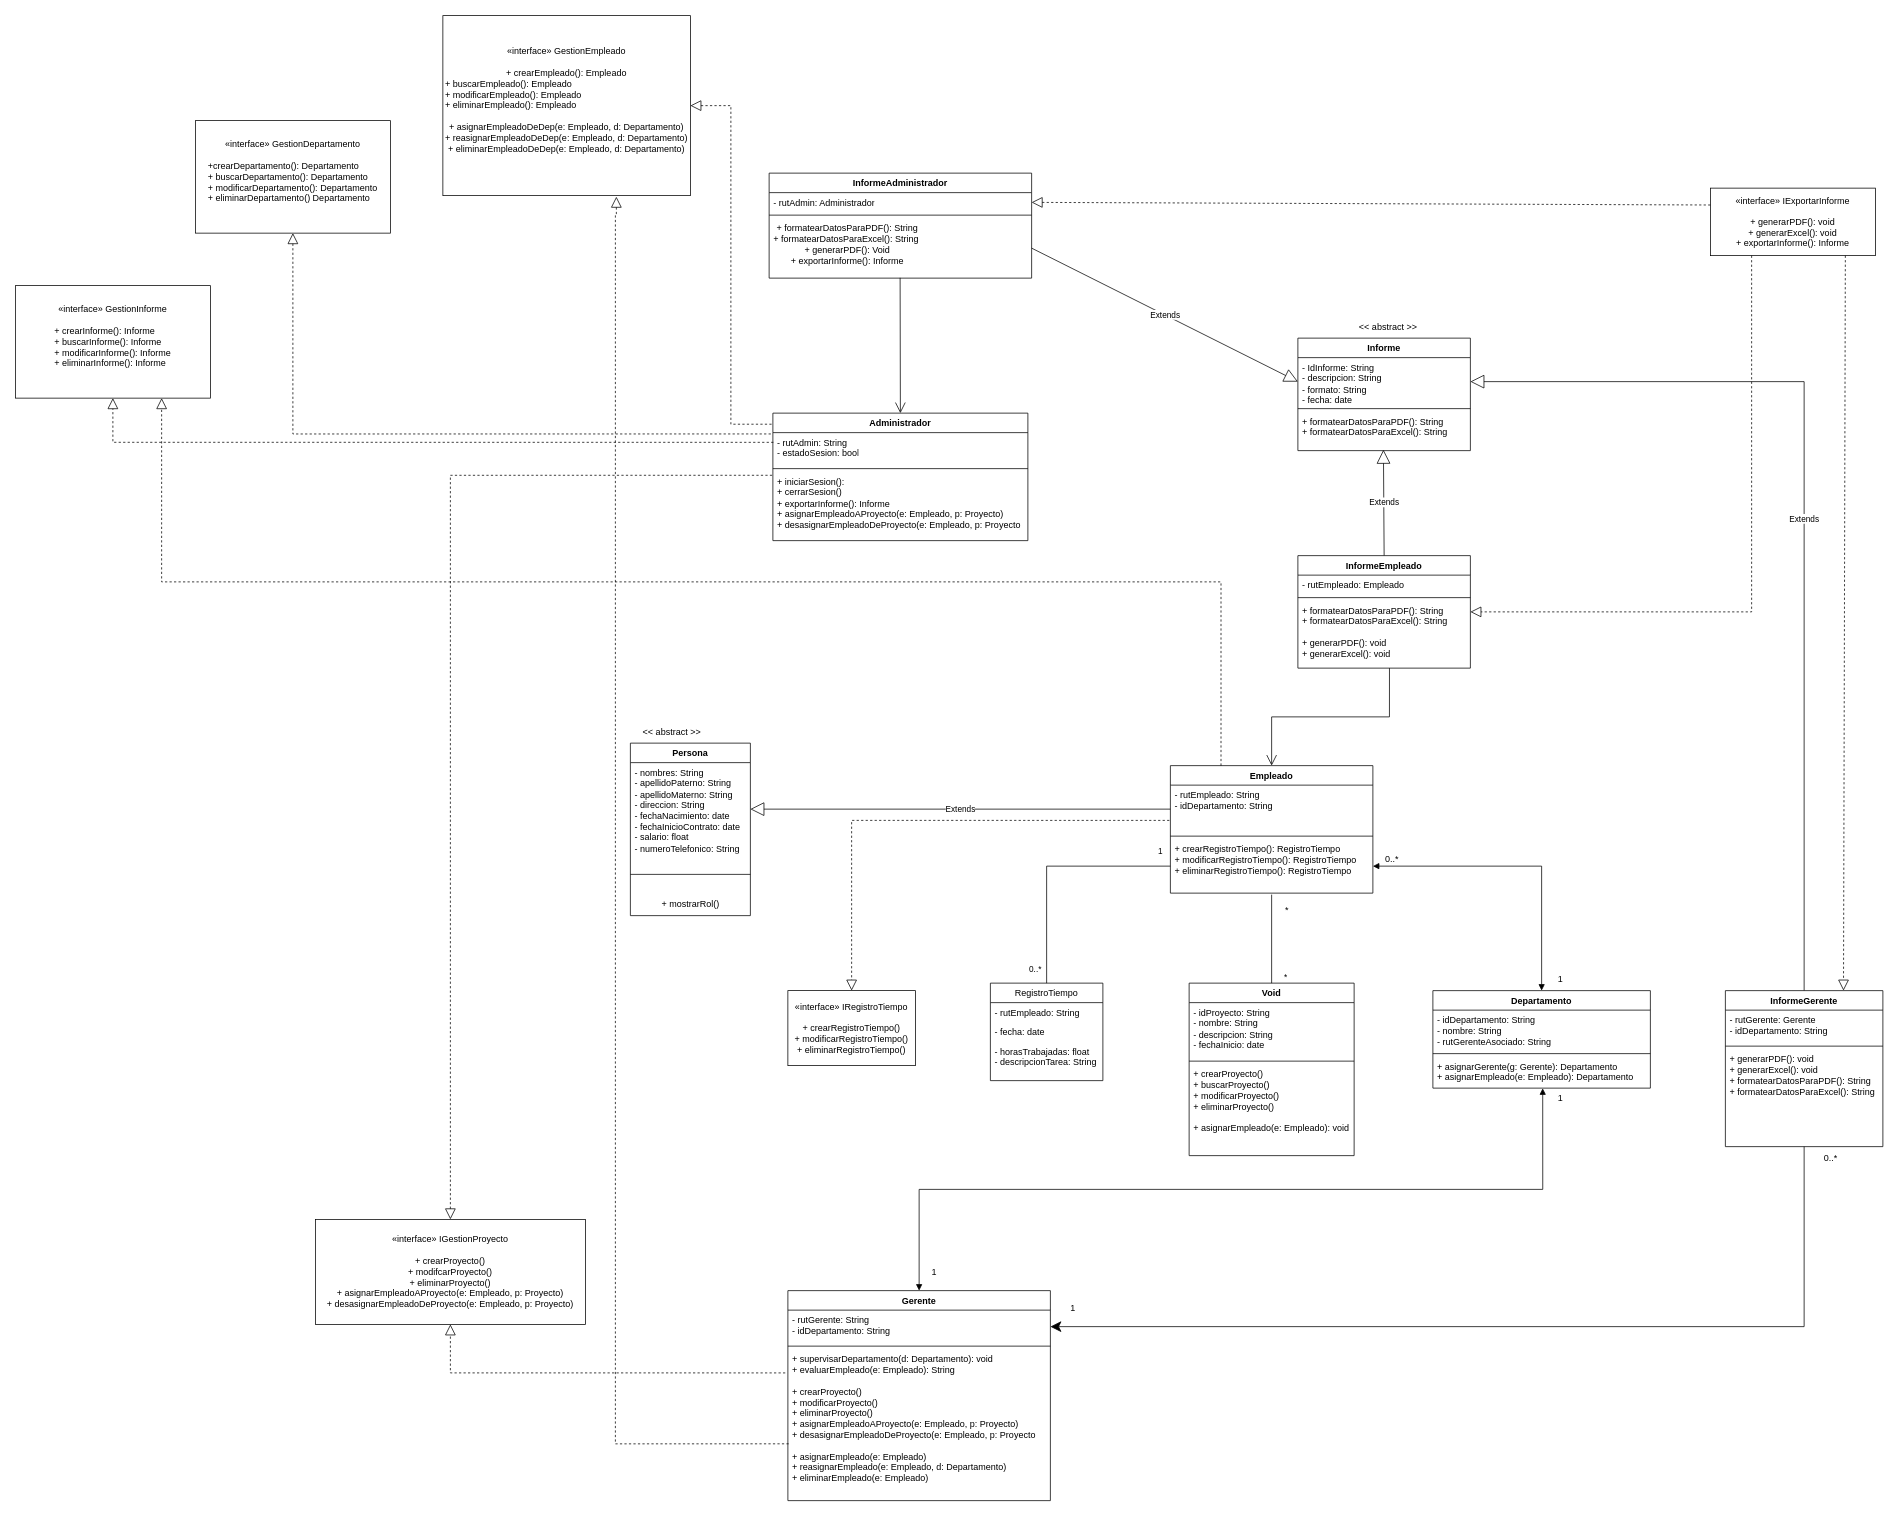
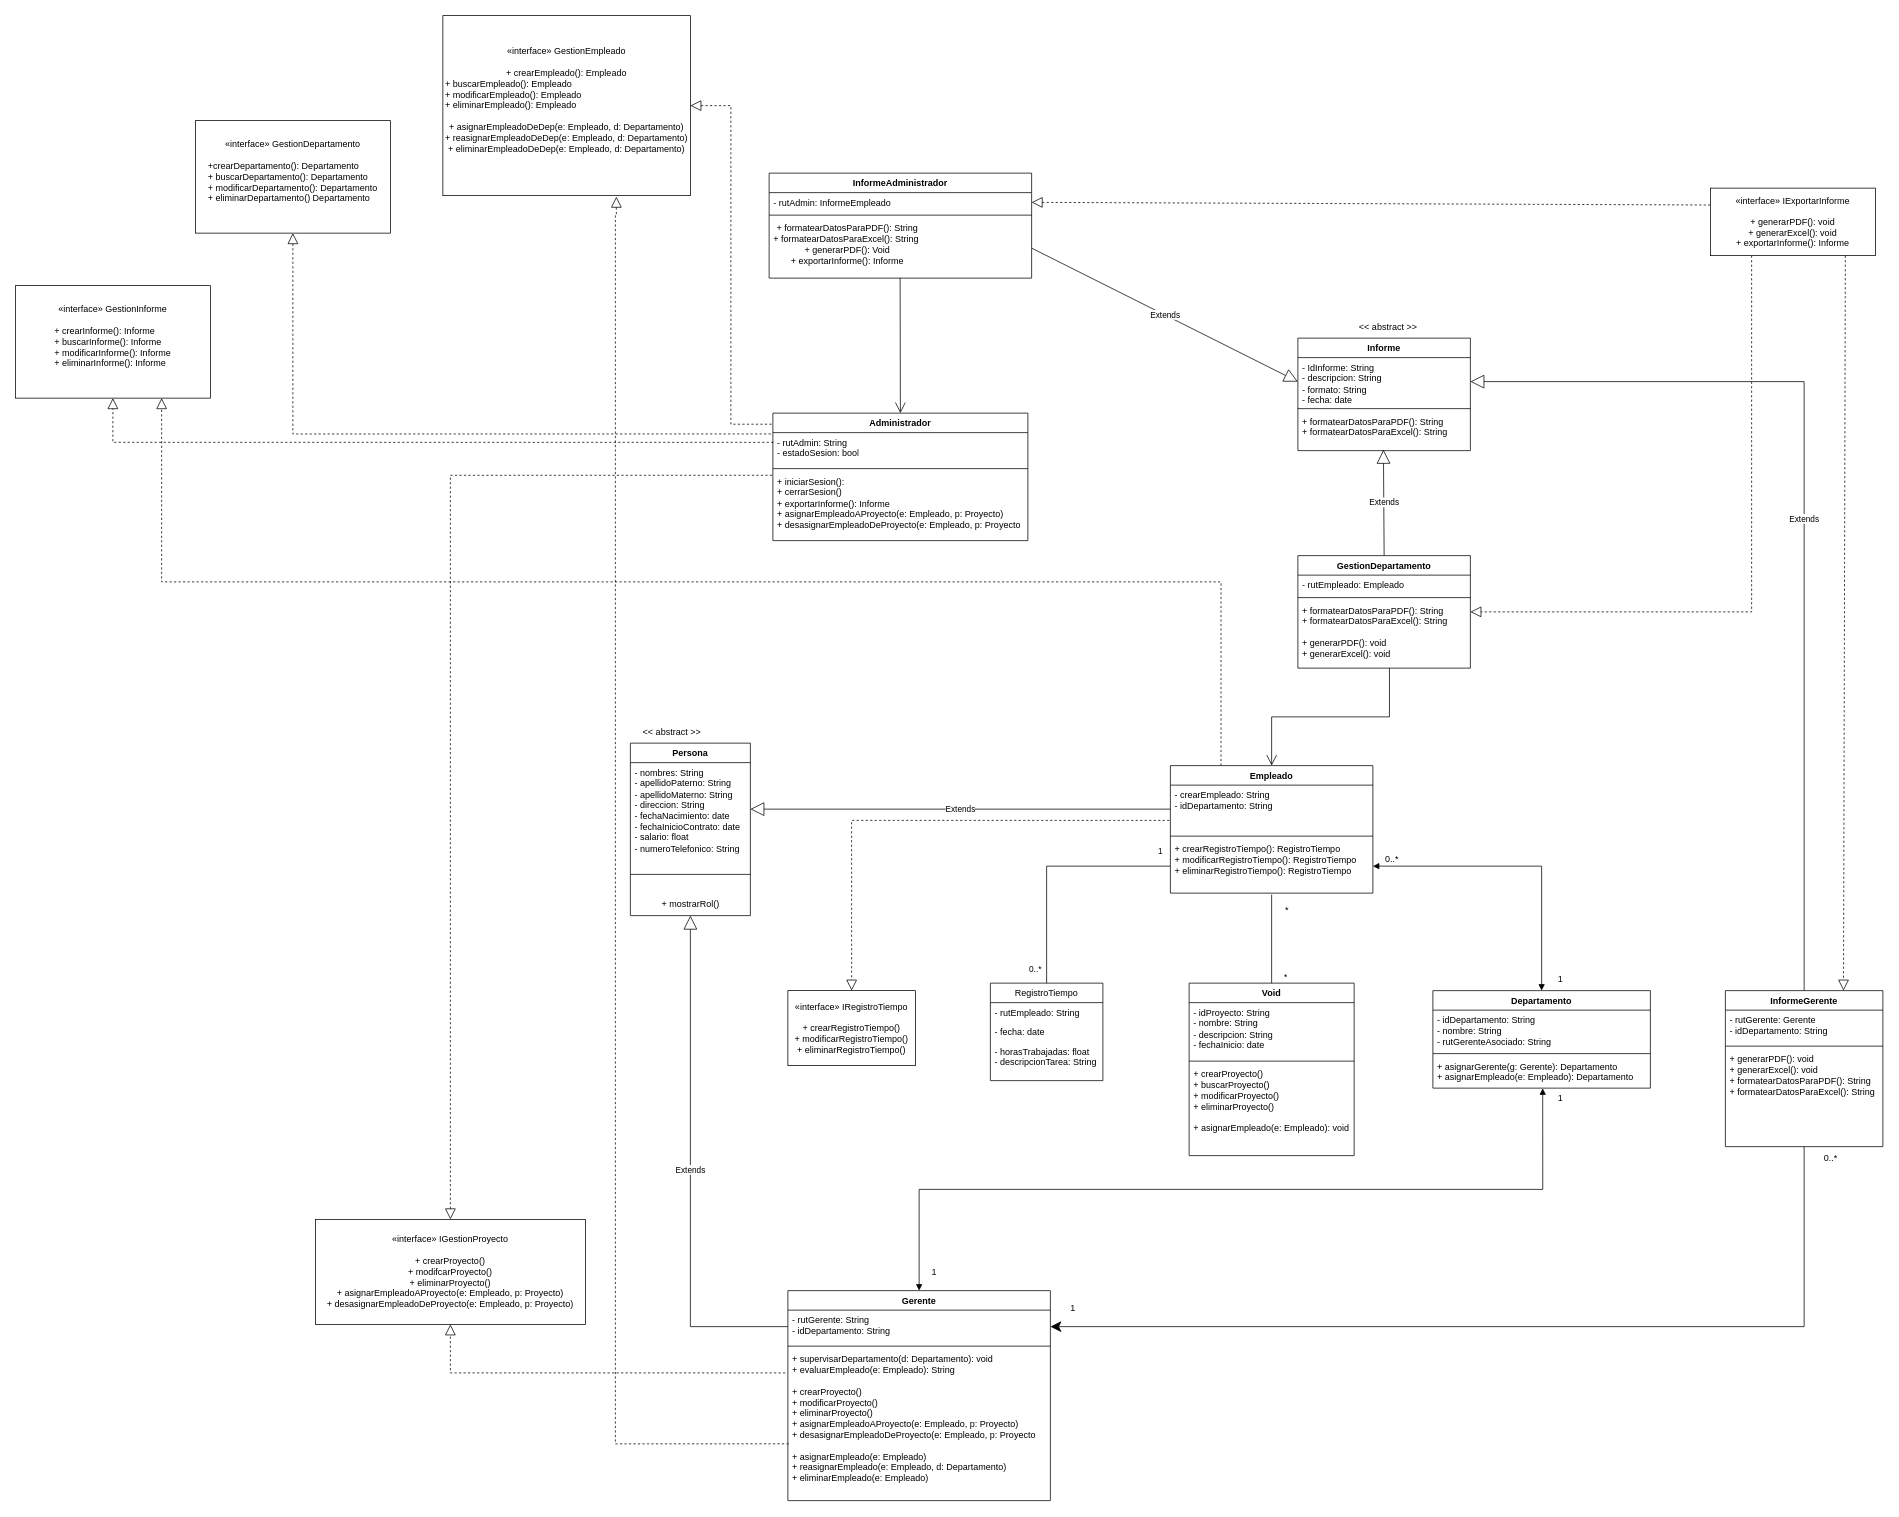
node "- rutAdmin: Administrador": label "- rutAdmin: Administrador" -> "- rutAdmin: InformeEmpleado"
node "InformeEmpleado": label "InformeEmpleado" -> "GestionDepartamento"
node "- rutEmpleado: String - idDepartamento: String": label "- rutEmpleado: String - idDepartamento: String" -> "- crearEmpleado: String - idDepartamento: String"
edge "- rutGerente: String - idDepartamento: String" -> "Persona": added, label "Extends"
